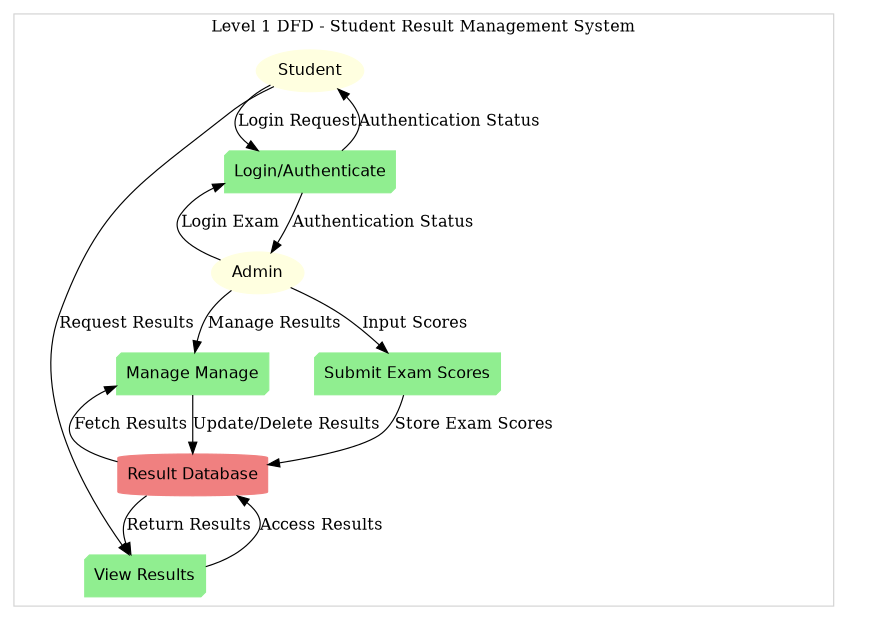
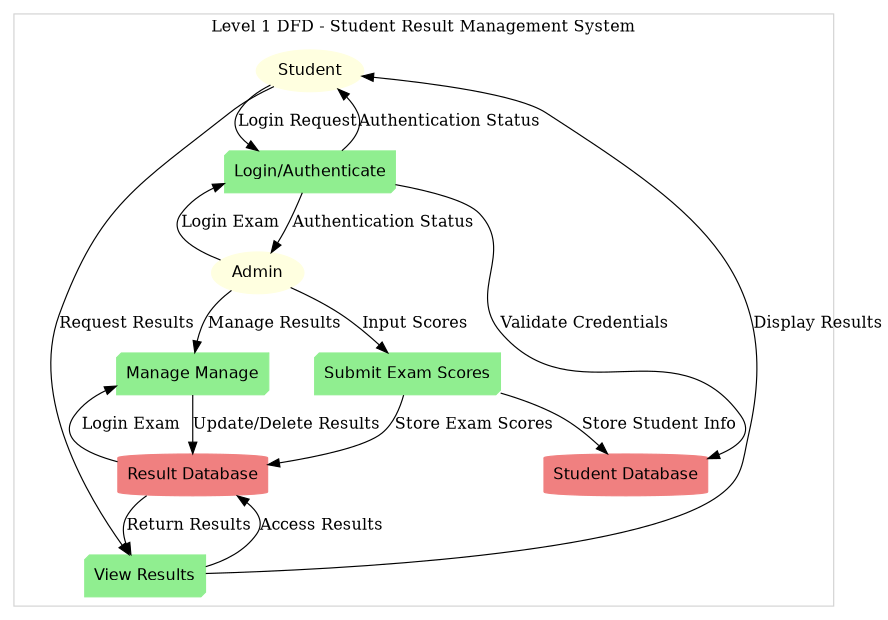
edge "Result Database" -> "Manage Manage": label "Fetch Results" -> "Login Exam"
edge "View Results" -> "Student": added, label "Display Results"
node "Student Database": added
